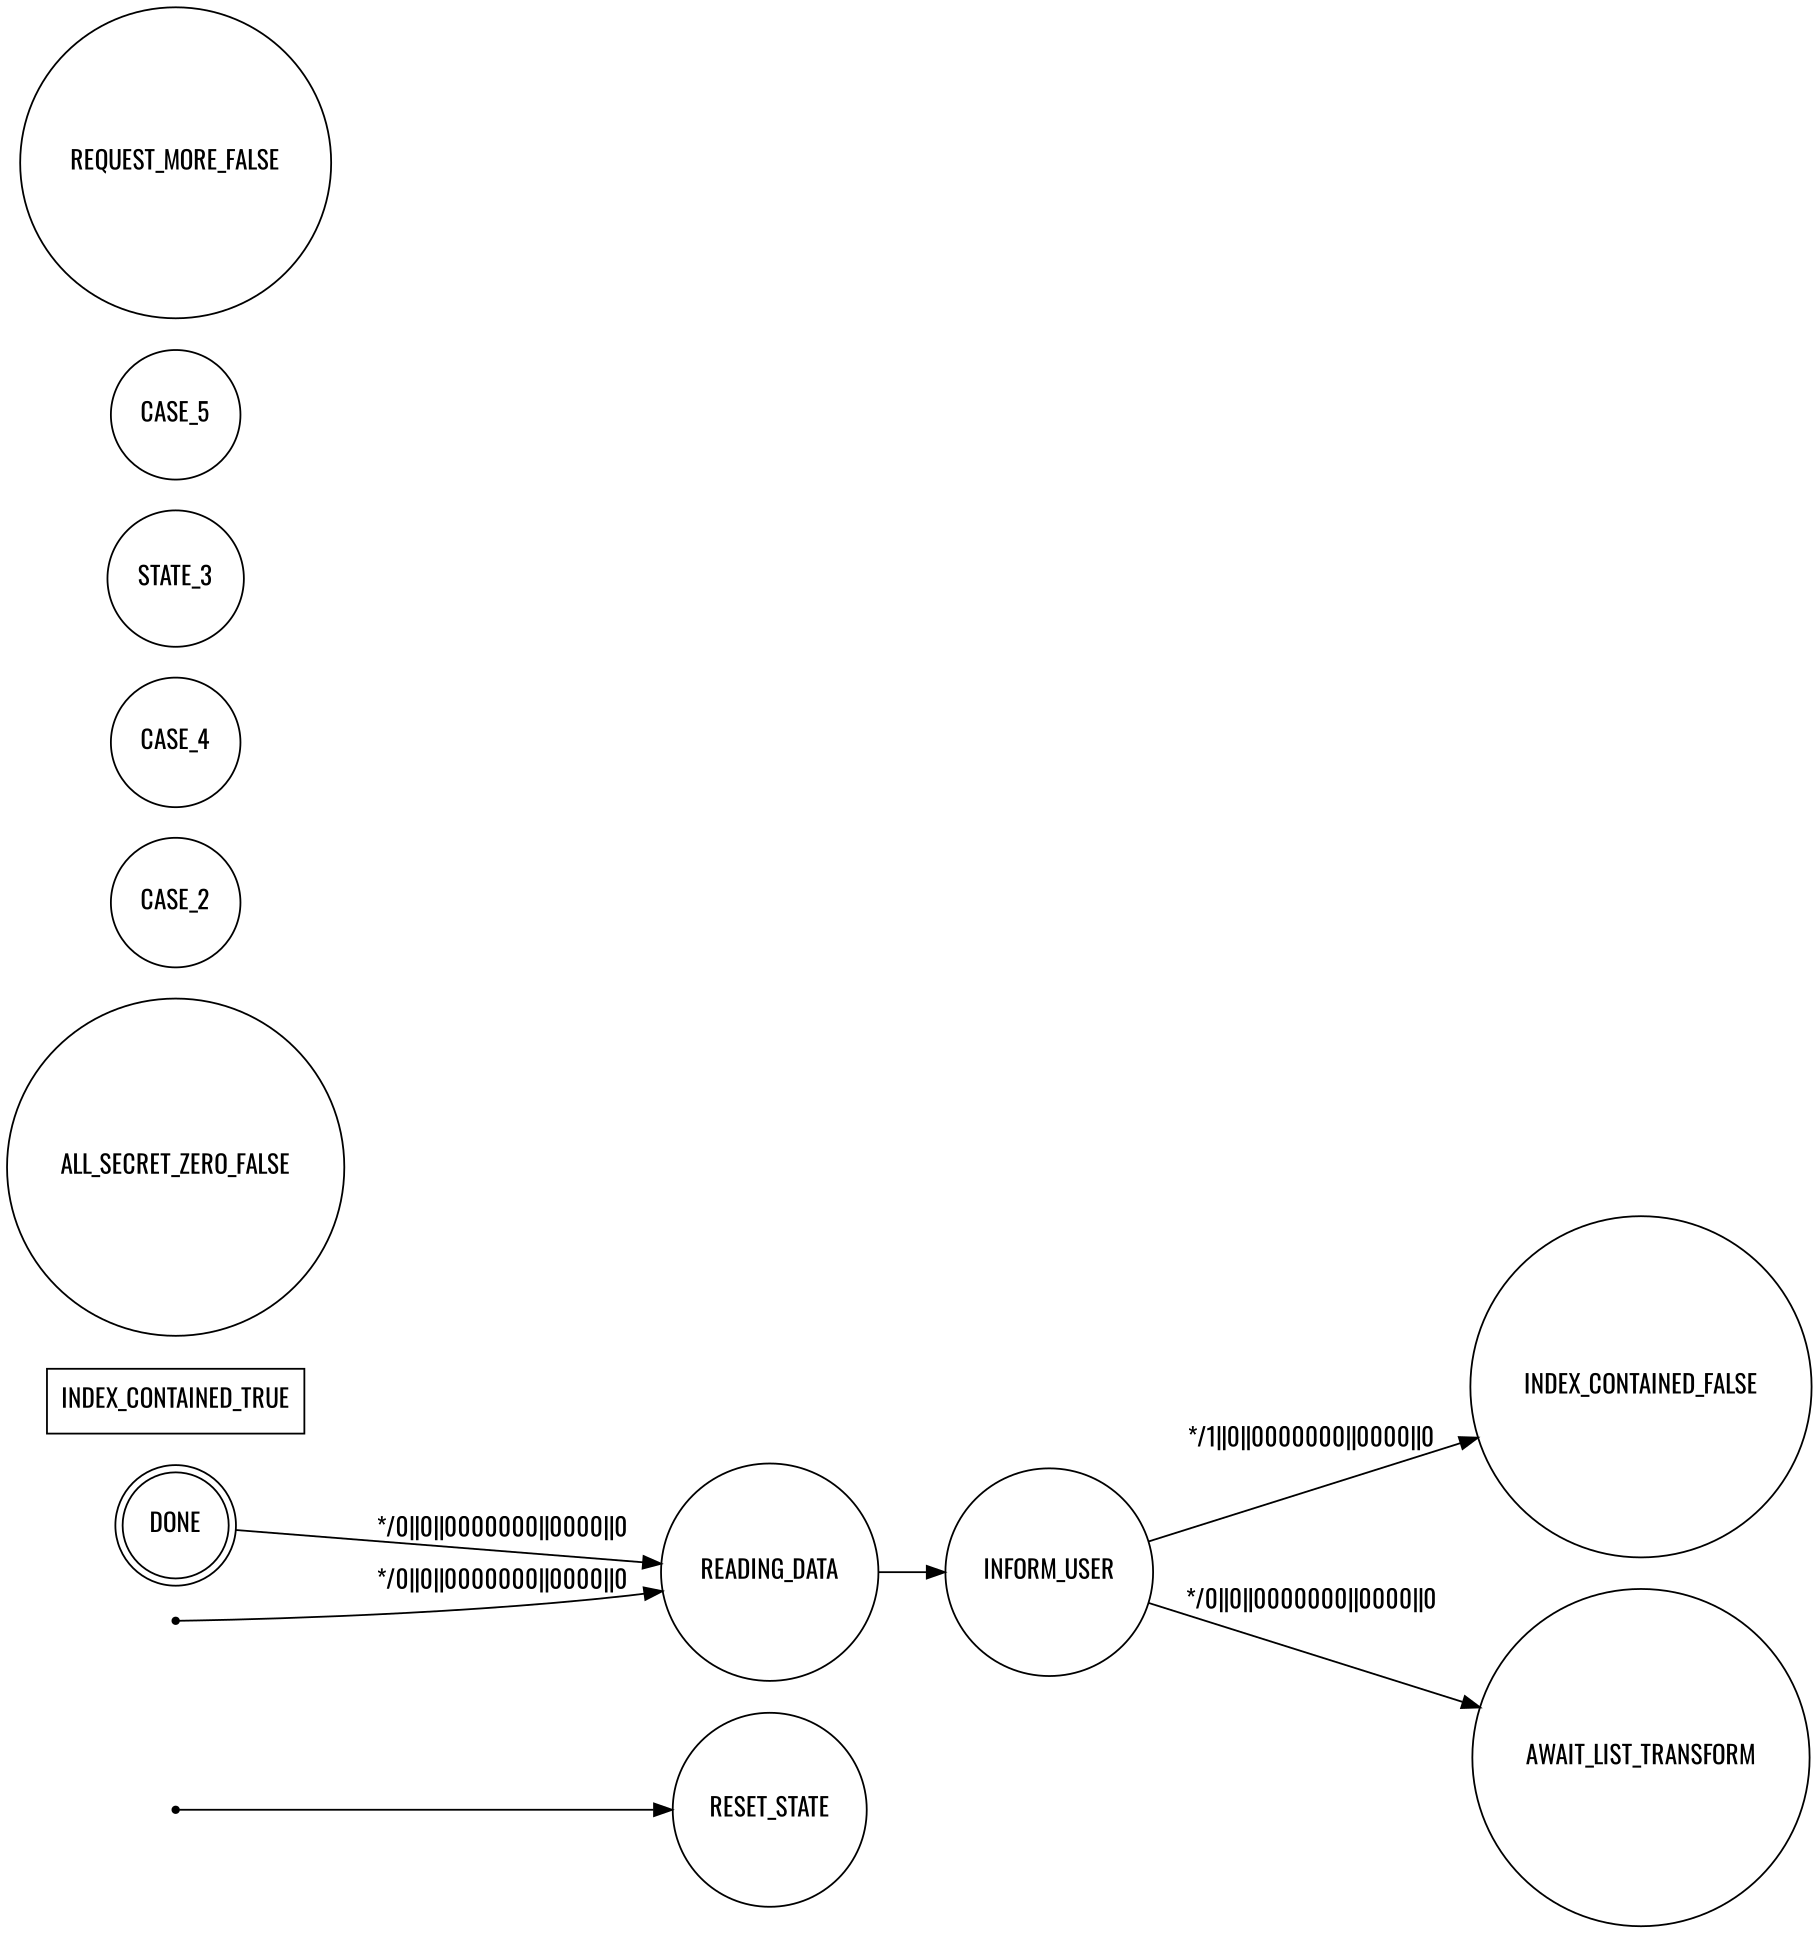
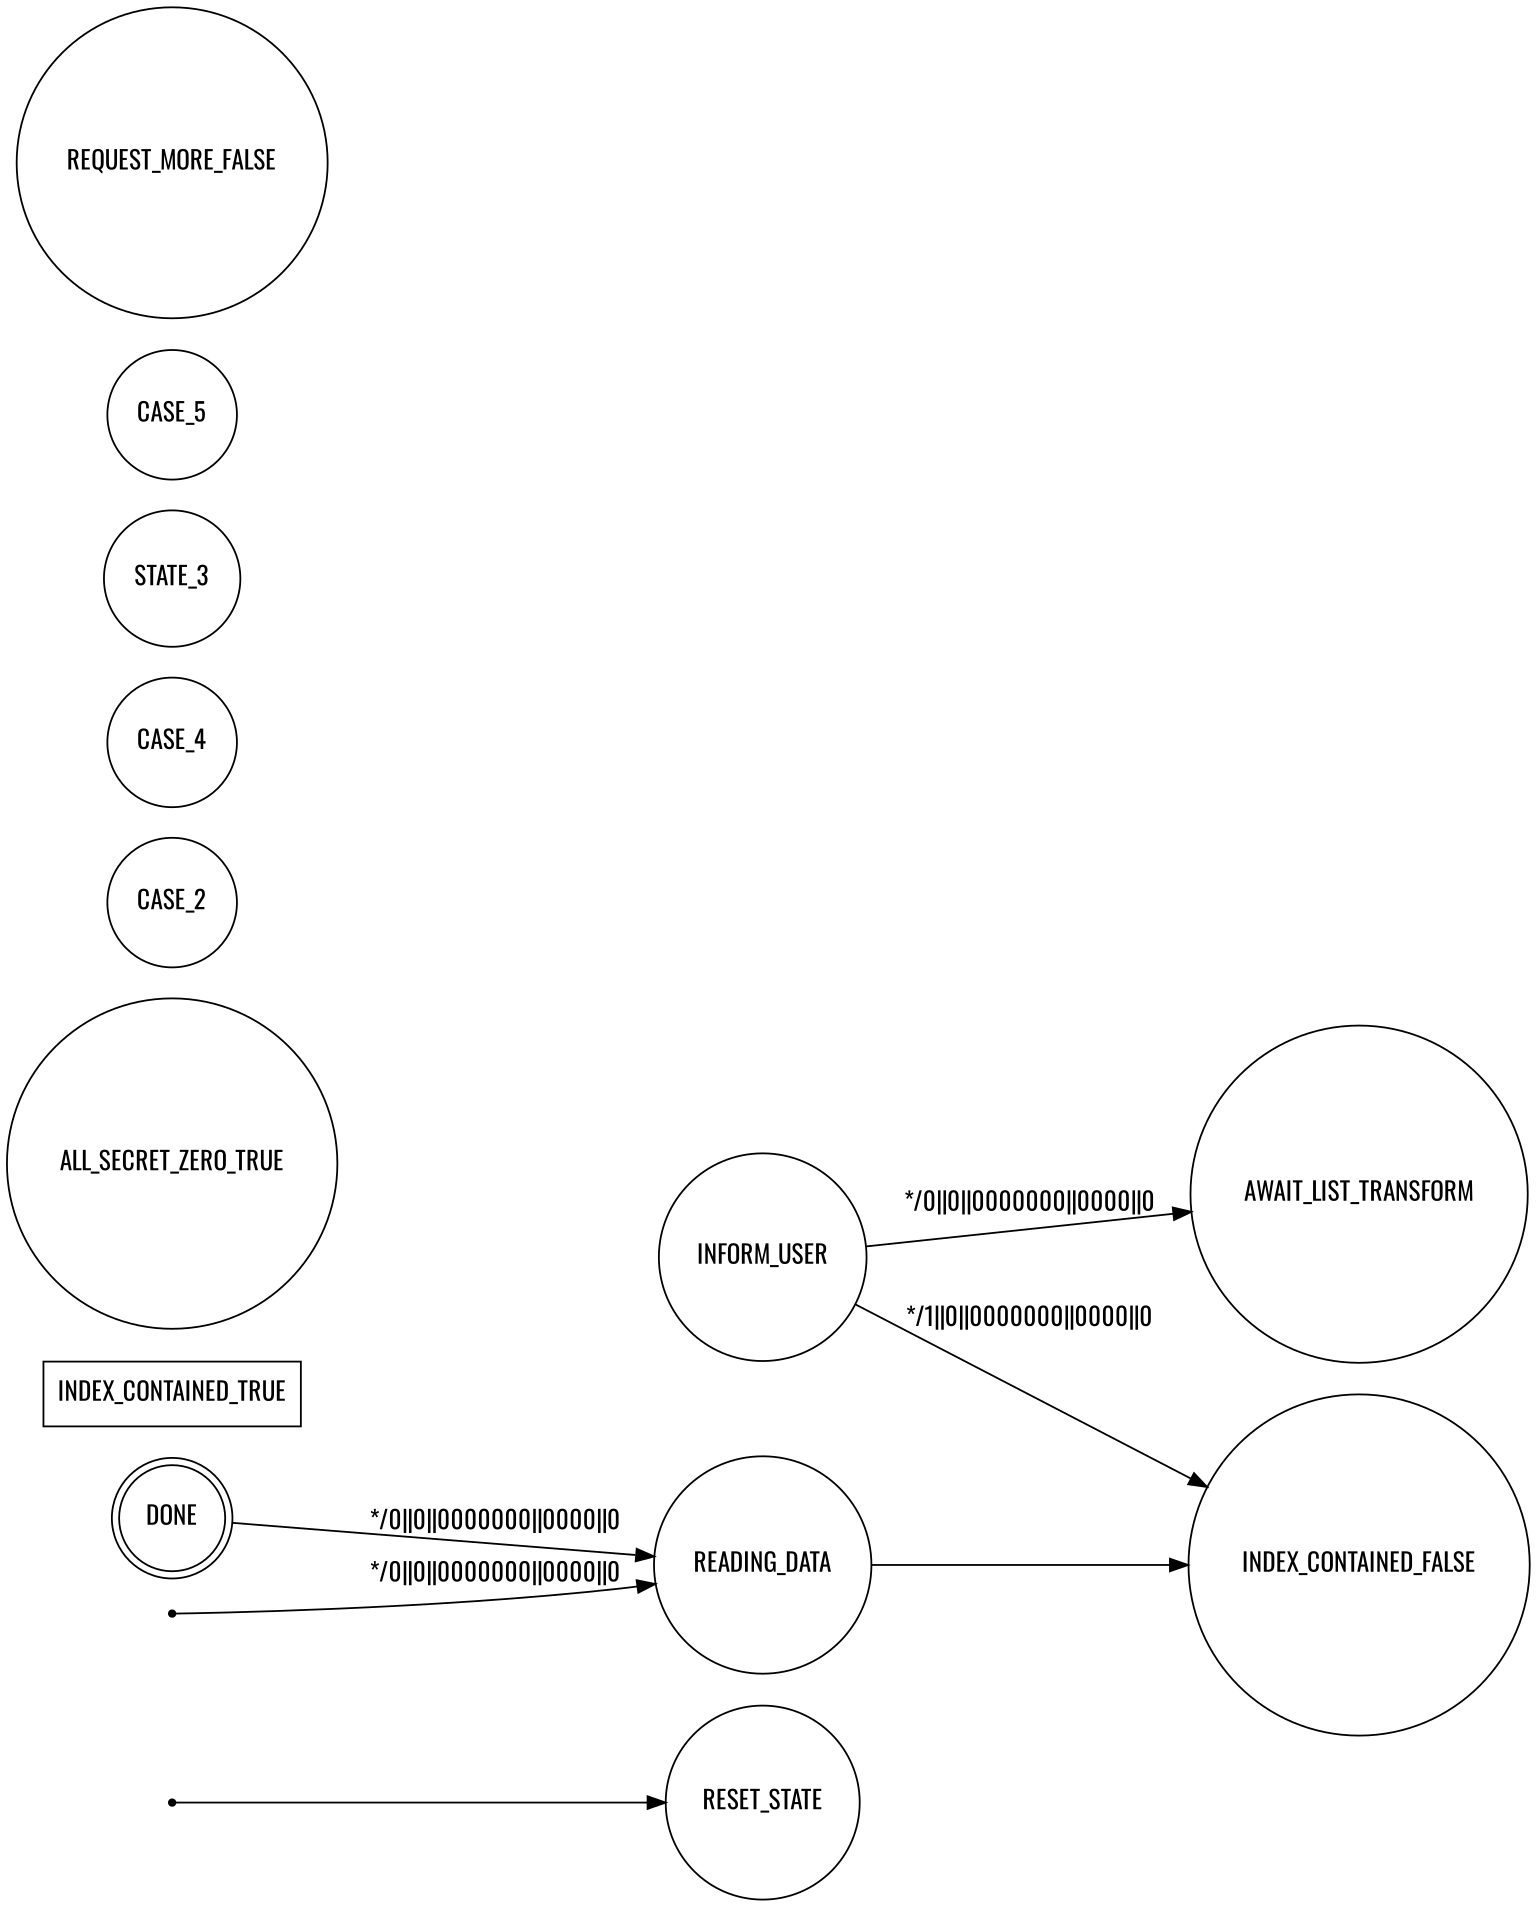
node "ALL_SECRET_ZERO_TRUE": added
node "ALL_SECRET_ZERO_FALSE": removed
edge "READING_DATA" -> "INFORM_USER": now "READING_DATA" -> "INDEX_CONTAINED_FALSE"
